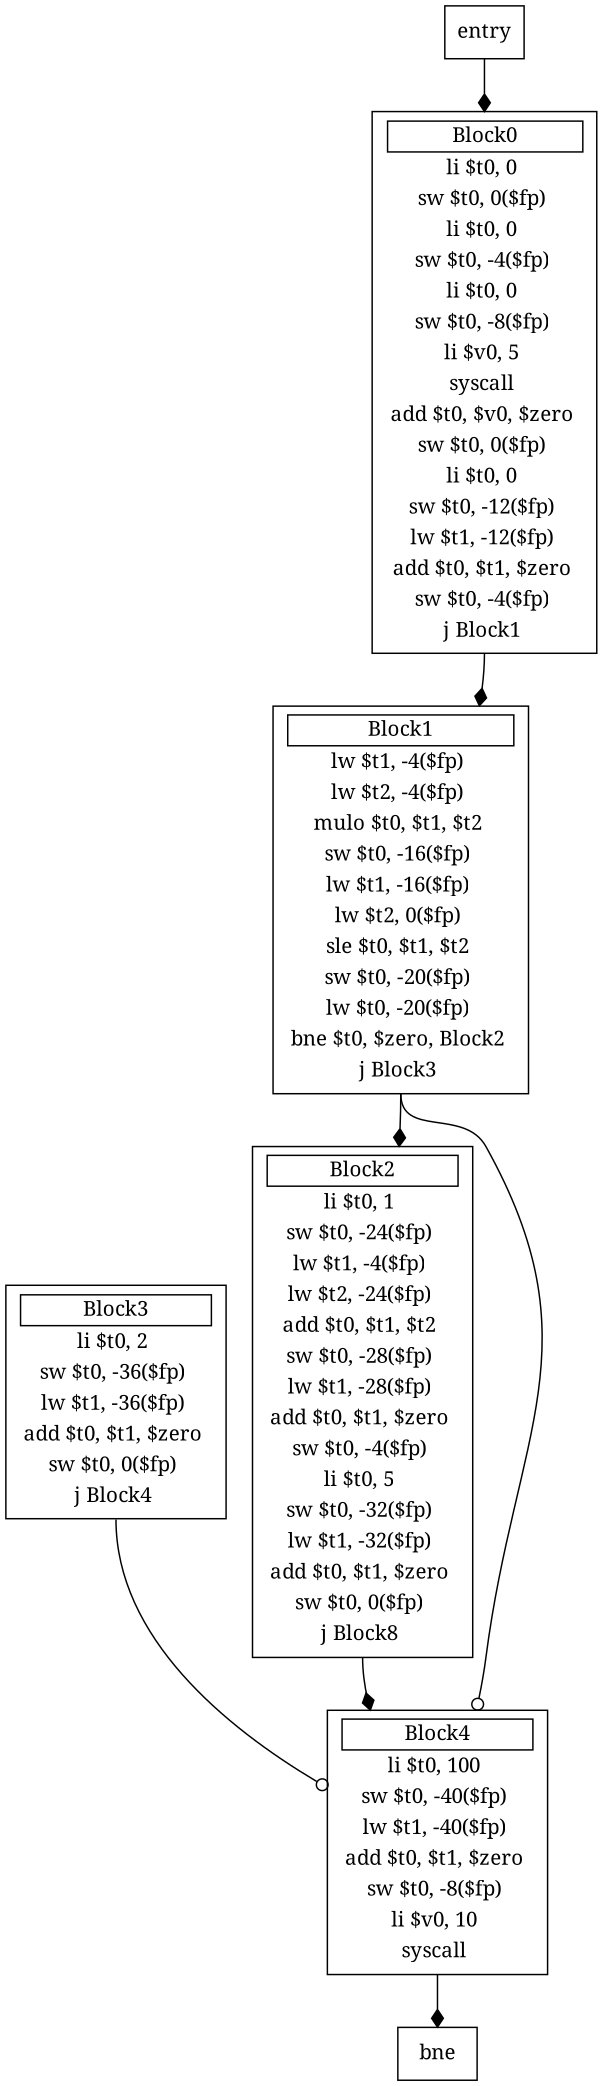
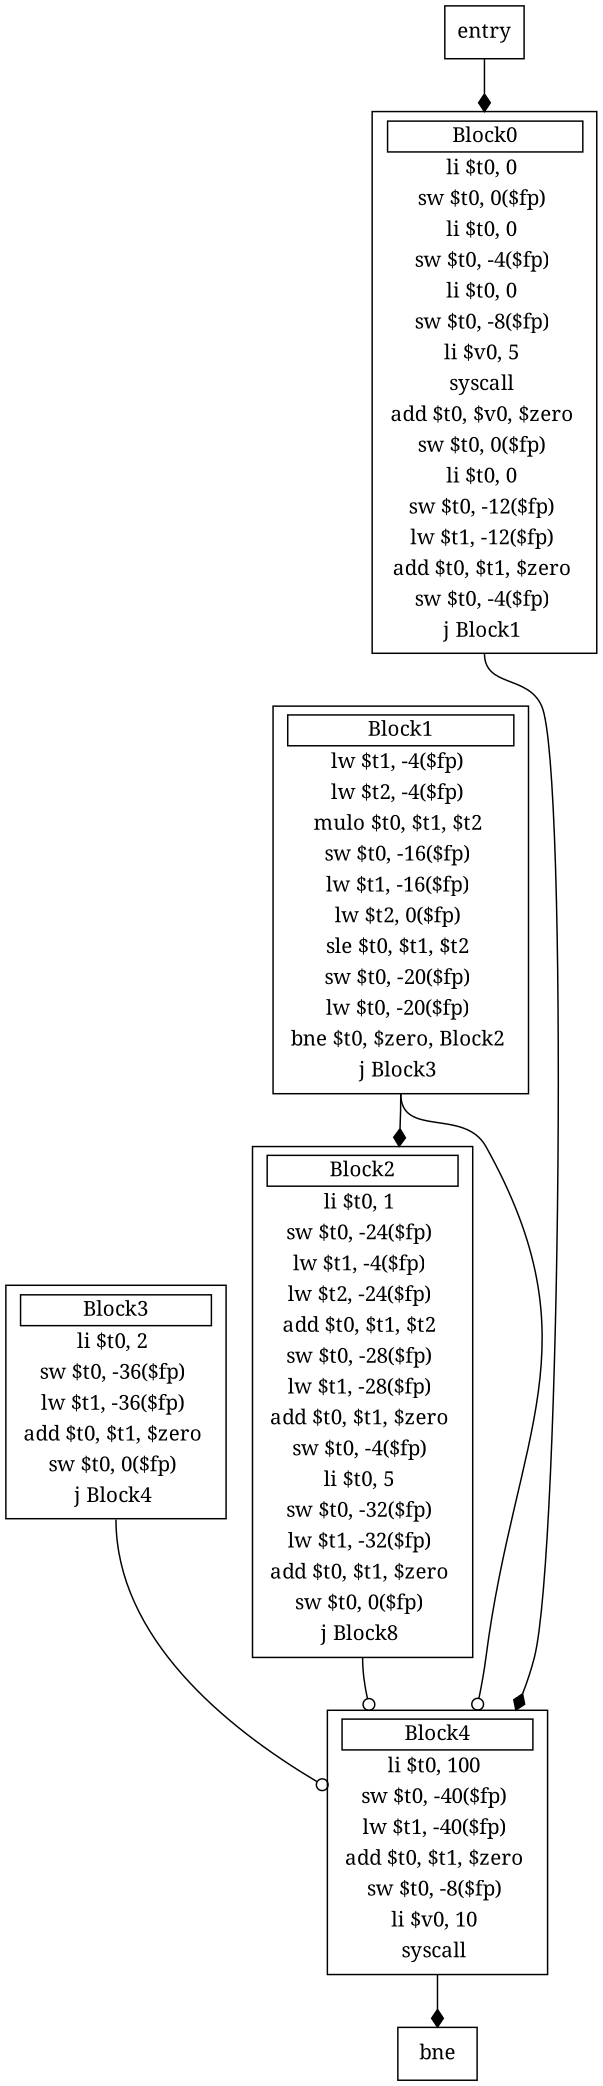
edge "Block0" -> "Block1": now "Block0" -> "Block4"
edge "Block2" -> "Block4": arrowhead diamond -> odot
